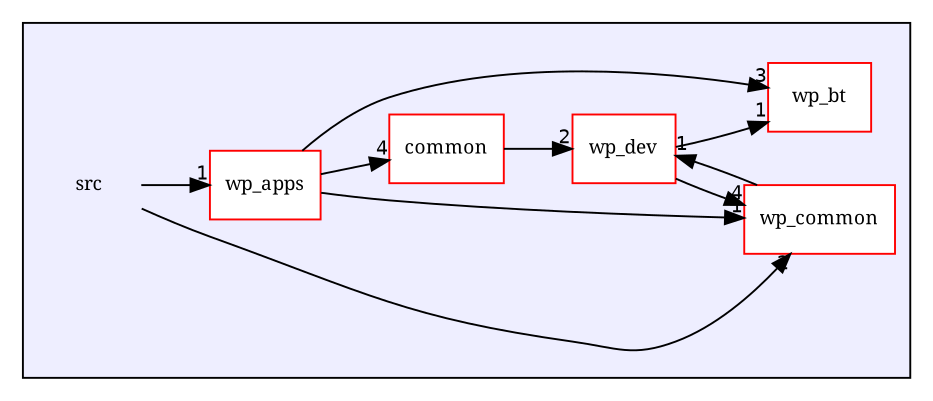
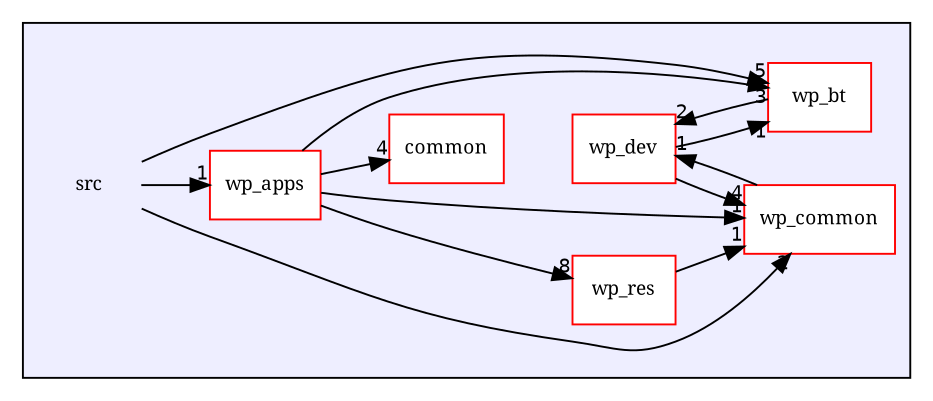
edge "src" -> "wp_bt": added
edge "common" -> "wp_dev": now "wp_bt" -> "wp_dev"
node "wp_res": added
